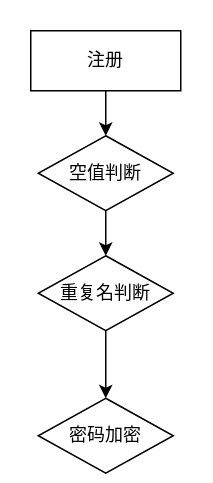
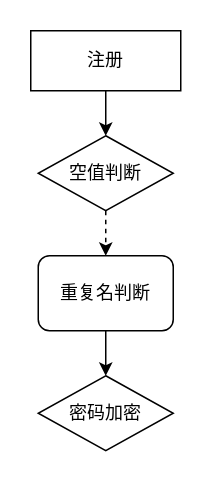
edge "空值判断" -> "重复名判断": style solid -> dashed
node "重复名判断": shape diamond -> rounded rectangle
node "密码加密": moved (106, 436) -> (106, 413)
